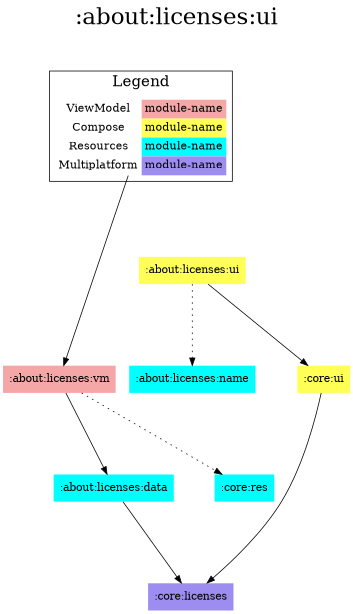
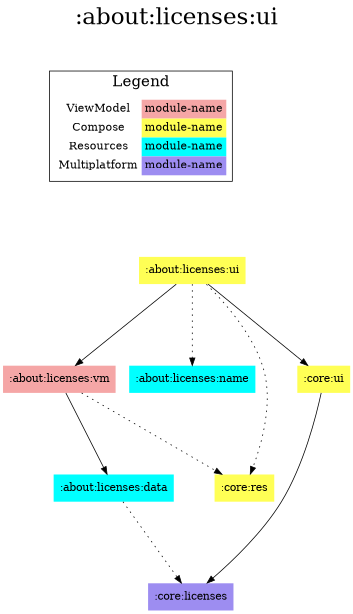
edge "ViewModel" -> ":about:licenses:vm": now ":about:licenses:ui" -> ":about:licenses:vm"
edge ":about:licenses:ui" -> ":core:res": added
node ":core:res": fillcolor #00ffff -> #ffff55
edge ":about:licenses:data" -> ":core:licenses": style solid -> dotted
